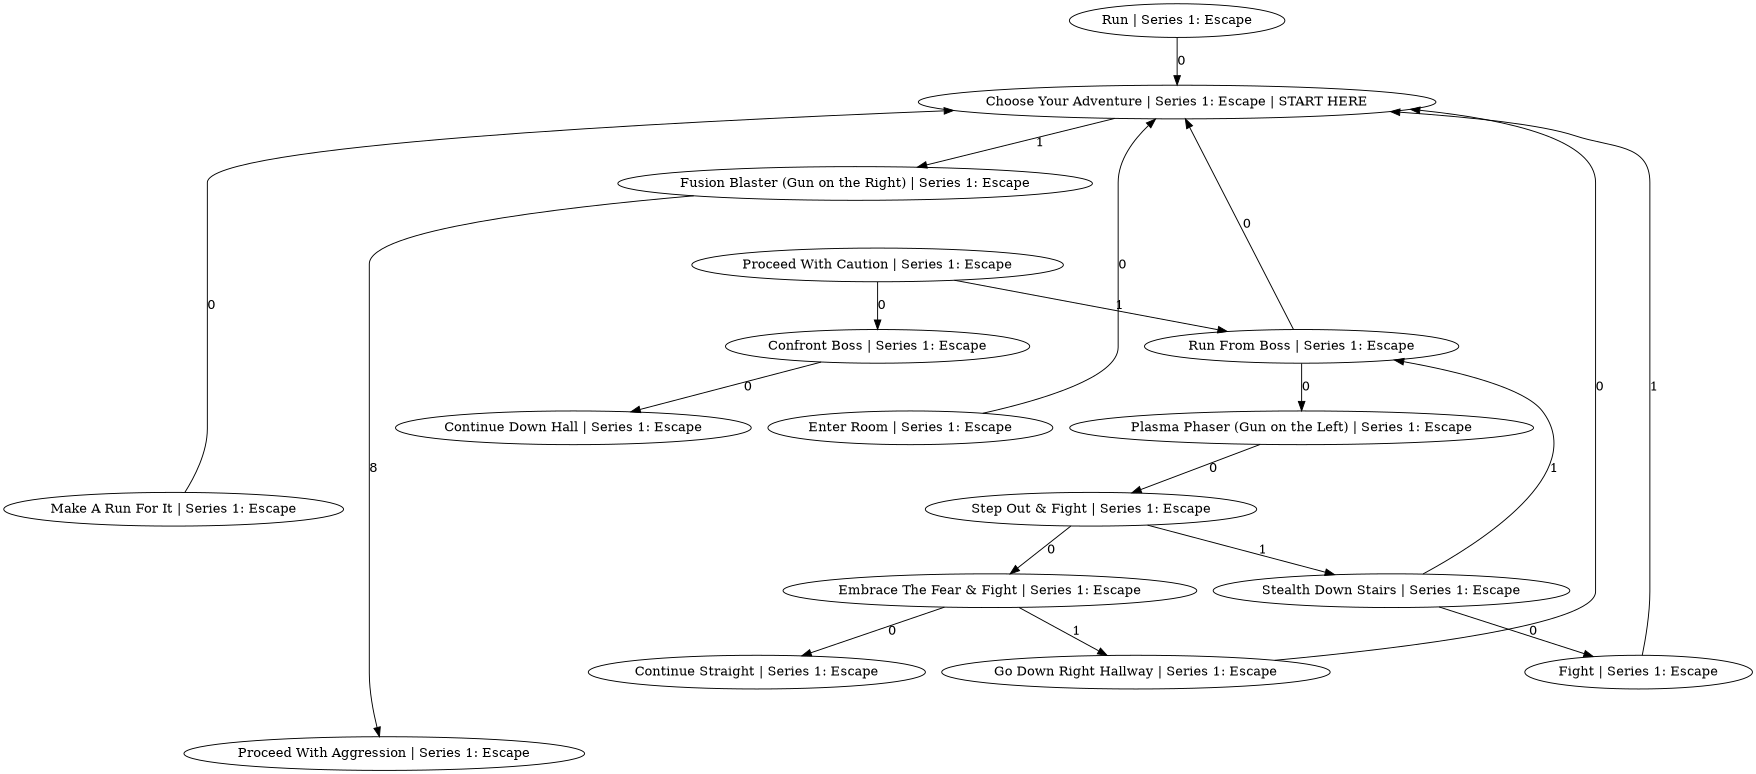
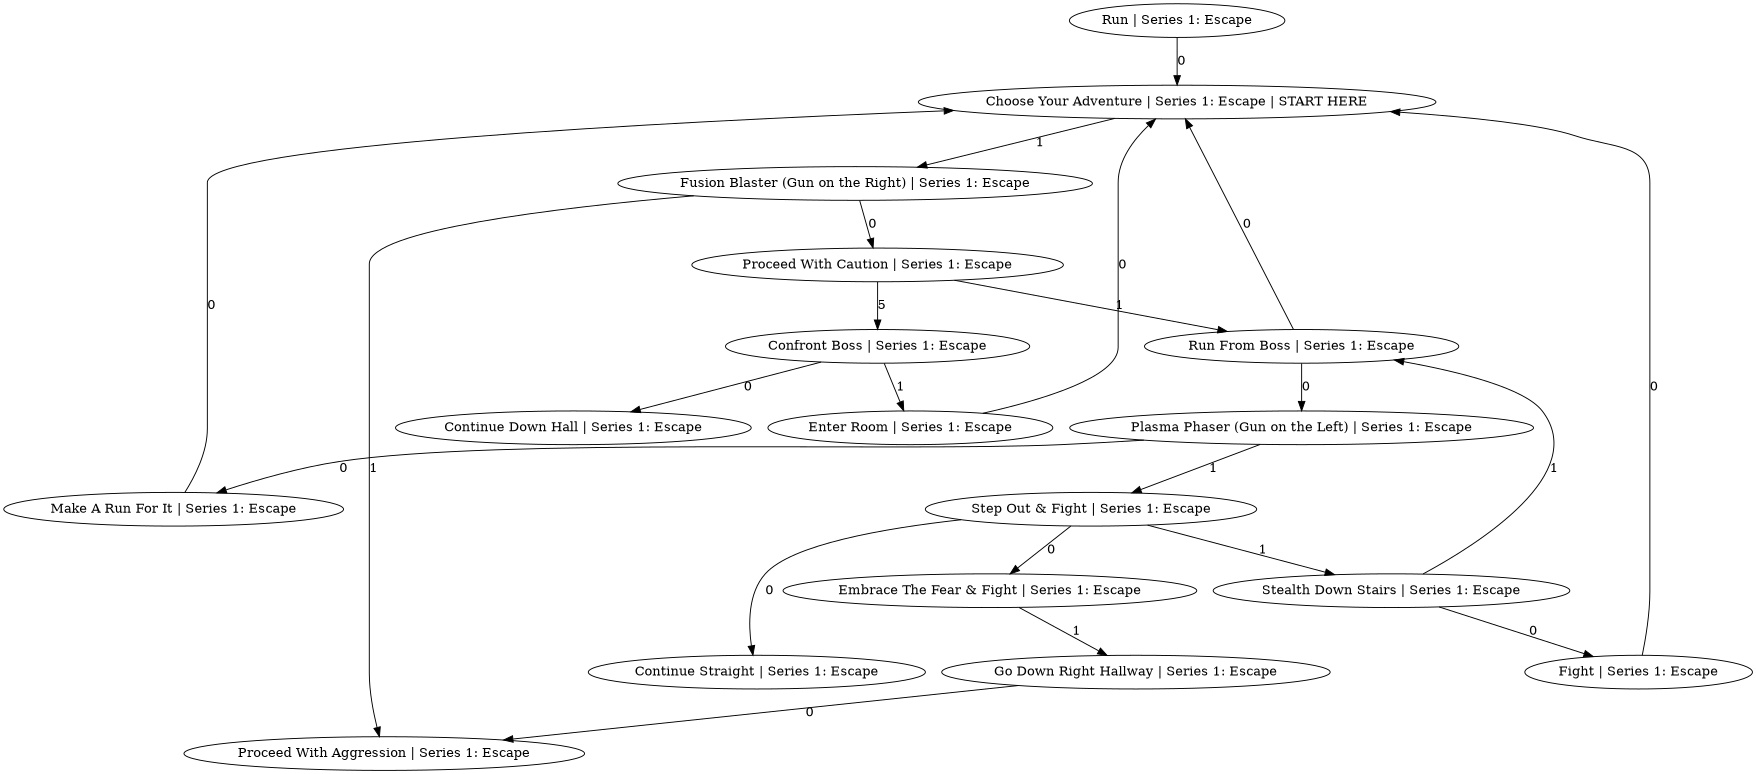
edge "Fusion Blaster (Gun on the Right) | Series 1: Escape" -> "Proceed With Caution | Series 1: Escape": added, label "0"
edge "Proceed With Caution | Series 1: Escape" -> "Confront Boss | Series 1: Escape": label "0" -> "5"
edge "Confront Boss | Series 1: Escape" -> "Enter Room | Series 1: Escape": added, label "1"
edge "Fight | Series 1: Escape" -> "Choose Your Adventure | Series 1: Escape | START HERE": label "1" -> "0"
edge "Plasma Phaser (Gun on the Left) | Series 1: Escape" -> "Make A Run For It | Series 1: Escape": added, label "0"
edge "Go Down Right Hallway | Series 1: Escape" -> "Choose Your Adventure | Series 1: Escape | START HERE": now "Go Down Right Hallway | Series 1: Escape" -> "Proceed With Aggression | Series 1: Escape"
edge "Fusion Blaster (Gun on the Right) | Series 1: Escape" -> "Proceed With Aggression | Series 1: Escape": label "8" -> "1"
edge "Plasma Phaser (Gun on the Left) | Series 1: Escape" -> "Step Out & Fight | Series 1: Escape": label "0" -> "1"
edge "Embrace The Fear & Fight | Series 1: Escape" -> "Continue Straight | Series 1: Escape": now "Step Out & Fight | Series 1: Escape" -> "Continue Straight | Series 1: Escape"
